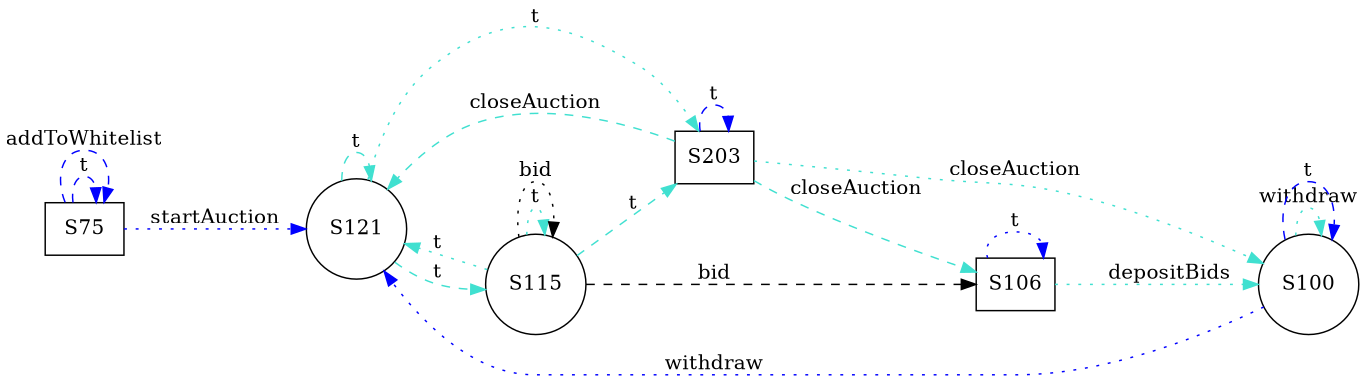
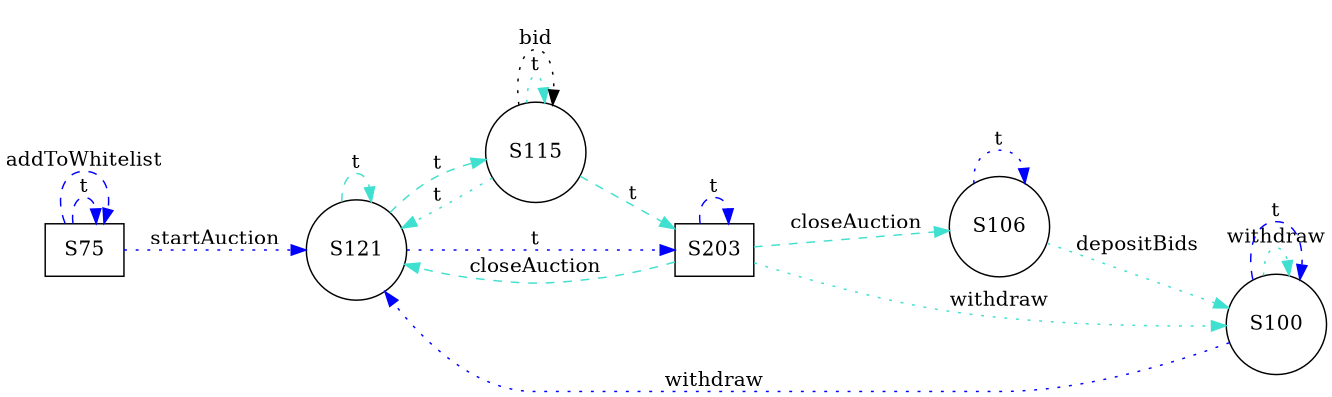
edge "S121" -> "S203": color turquoise -> blue
edge "S203" -> "S100": label "closeAuction" -> "withdraw"
edge "S115" -> "S106": removed, label "bid"
node "S106": shape box -> circle
